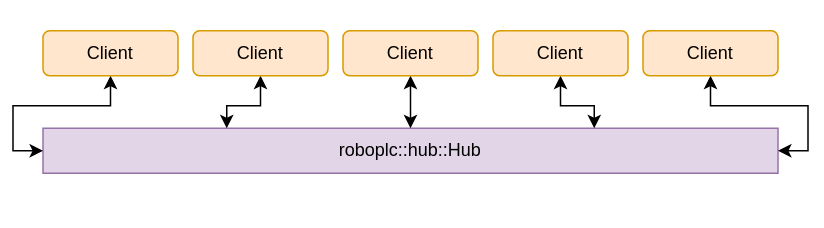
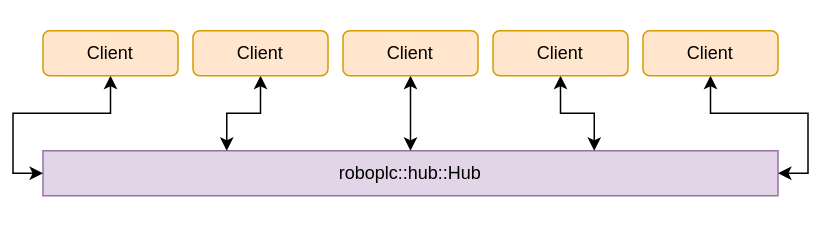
node "roboplc::hub::Hub": moved (410, 151) -> (410, 173)
